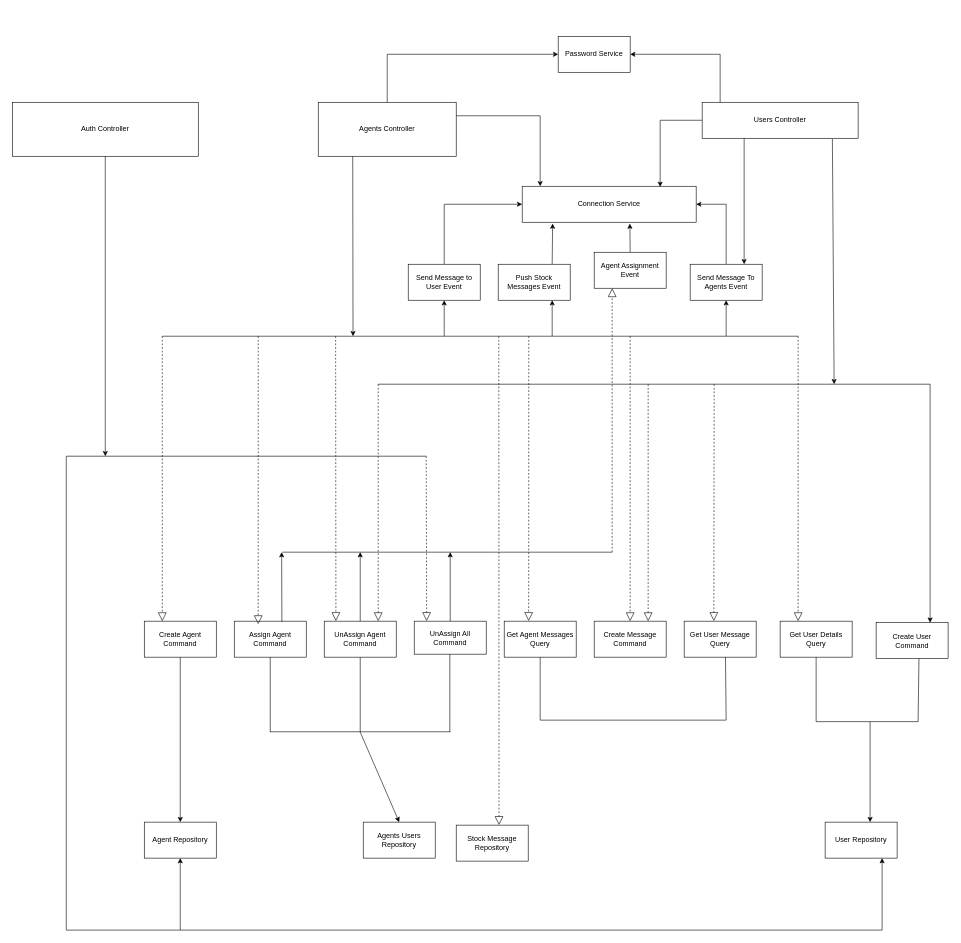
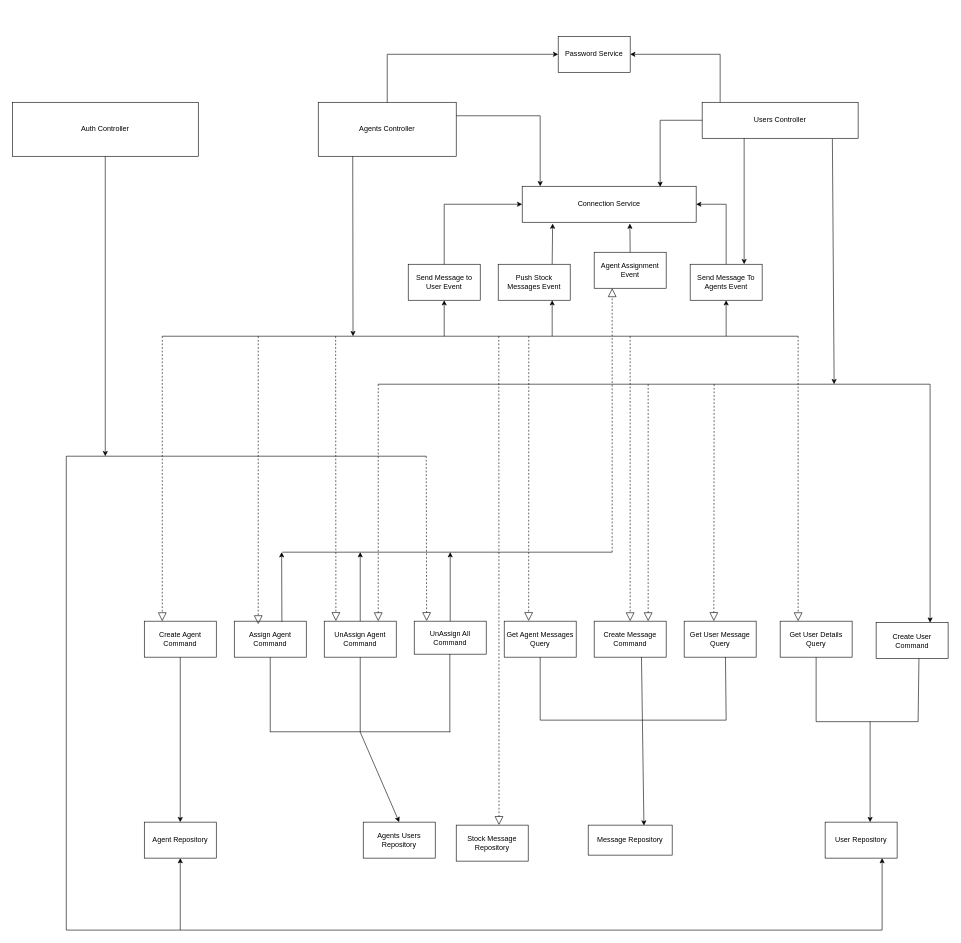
edge "Create Message Command" -> "Message Repository": added
node "Message Repository": added
